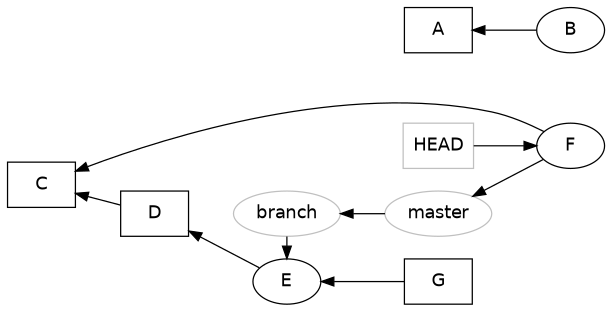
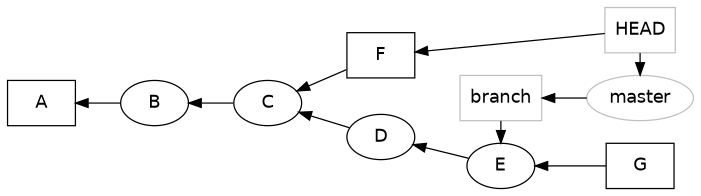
edge "C" -> "B": added
node "F": shape ellipse -> box
edge "F" -> "master": now "HEAD" -> "master"
node "C": shape box -> ellipse
node "D": shape box -> ellipse
node "branch": shape ellipse -> box
